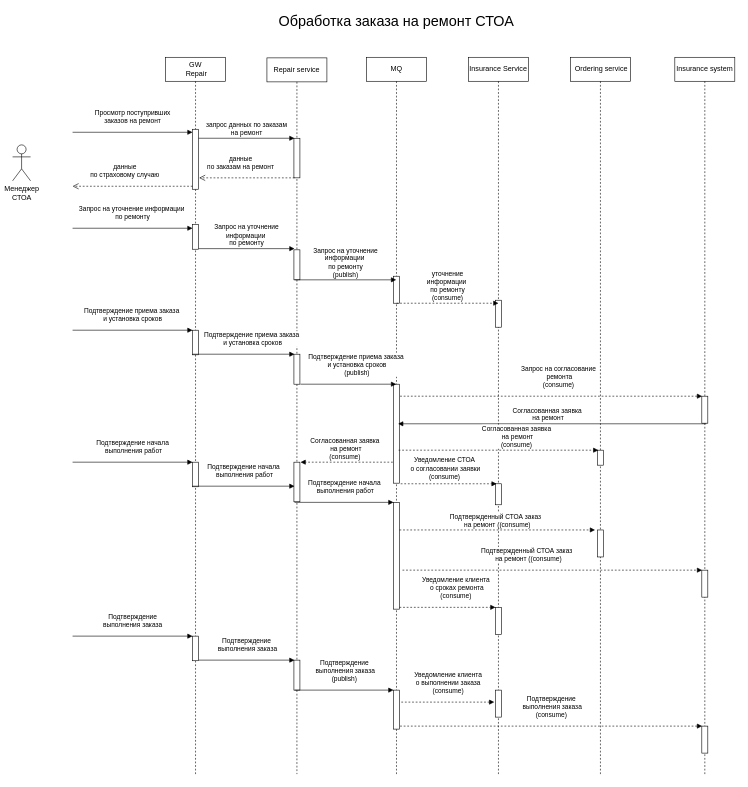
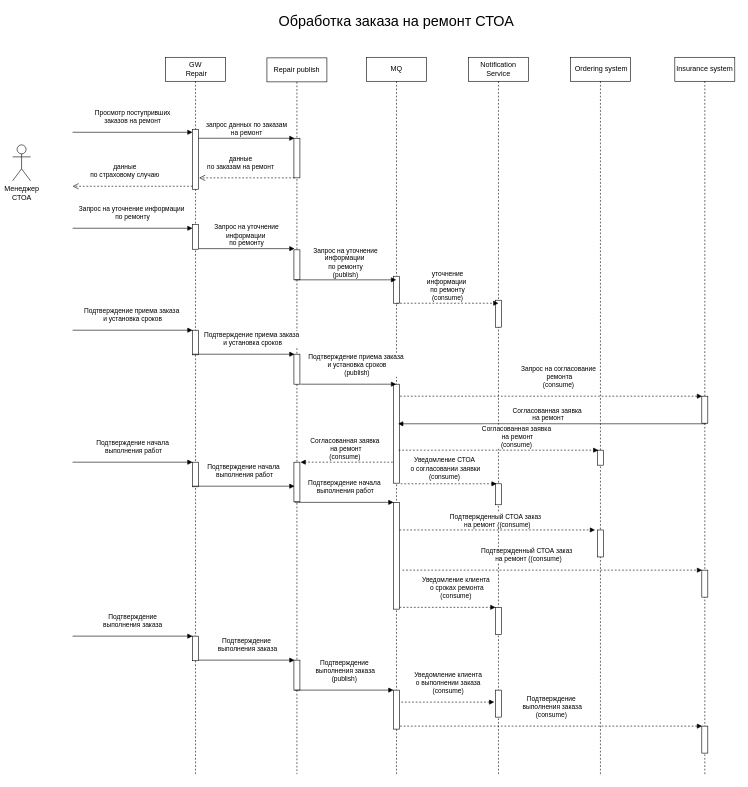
node "Insurance Service": label "Insurance Service" -> "Notification Service"
node "Ordering service": label "Ordering service" -> "Ordering system"
node "Repair service": label "Repair service" -> "Repair publish"
